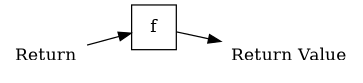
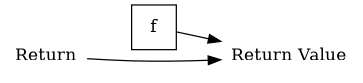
edge "Return" -> "f": now "Return" -> "Return Value"
